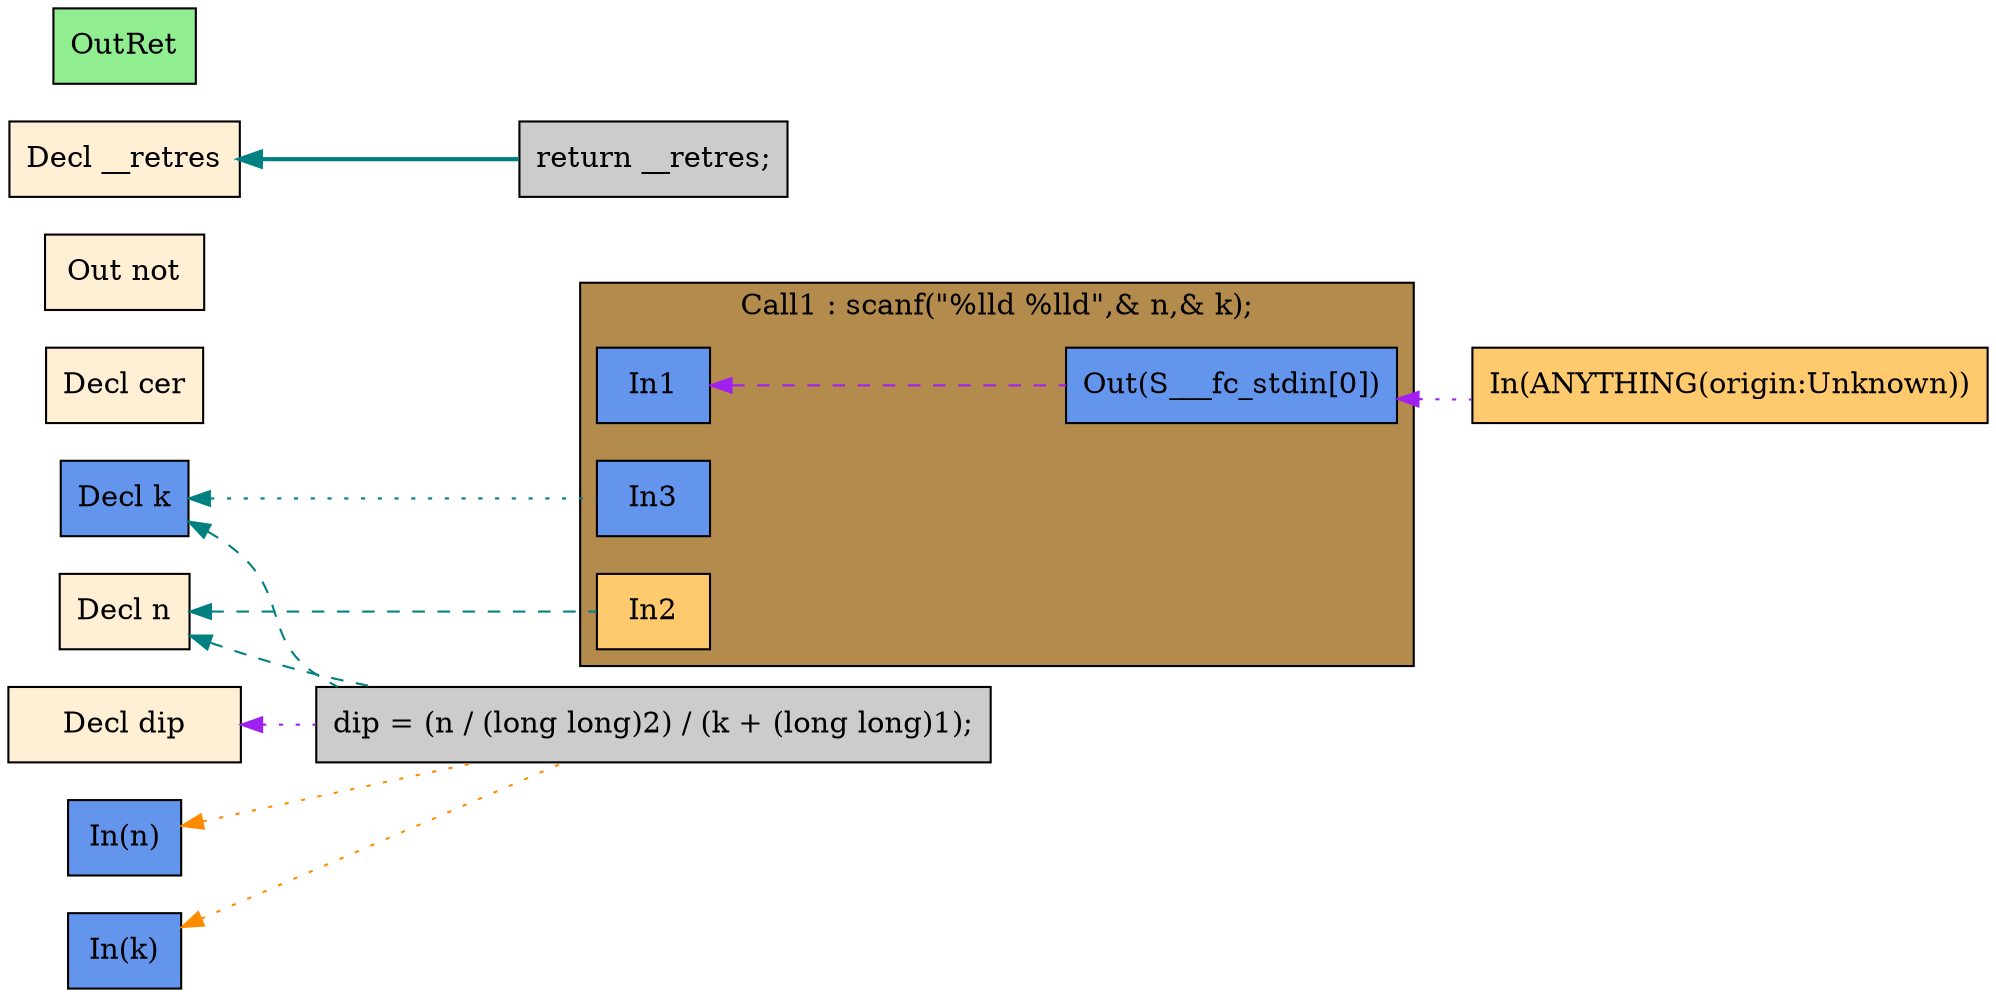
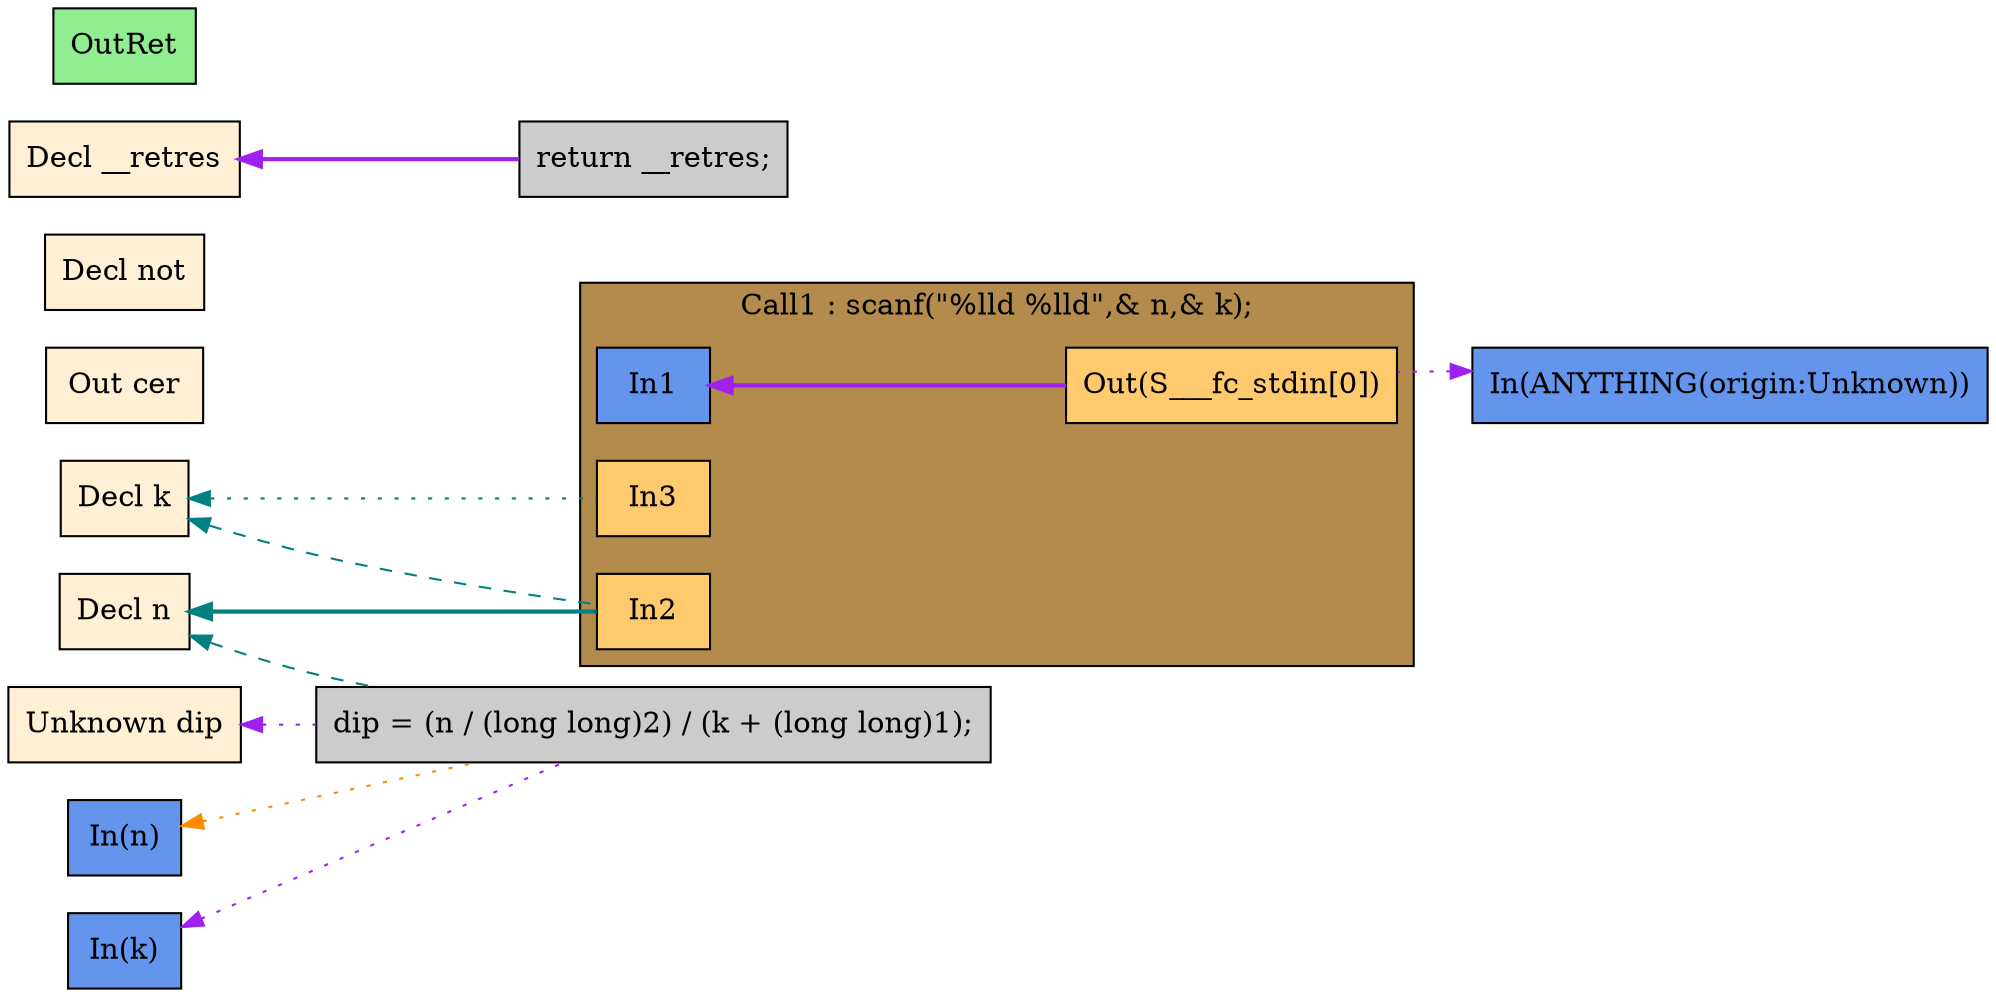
edge "return __retres;" -> "Decl __retres": color teal -> purple
node "Out not": label "Out not" -> "Decl not"
node "Decl cer": label "Decl cer" -> "Out cer"
edge "Out(S___fc_stdin[0])" -> "In1": style dashed -> bold
node "Out(S___fc_stdin[0])": fillcolor #6495ed -> #ffca6e
node "In(ANYTHING(origin:Unknown))": fillcolor #ffca6e -> #6495ed
edge "In(ANYTHING(origin:Unknown))" -> "Out(S___fc_stdin[0])": reversed
node "Decl k": fillcolor #6495ed -> #ffefd5
node "In3": fillcolor #6495ed -> #ffca6e
edge "dip = (n / (long long)2) / (k + (long long)1);" -> "Decl k": now "In2" -> "Decl k"
edge "In2" -> "Decl n": style dashed -> bold
node "Decl dip": label "Decl dip" -> "Unknown dip"
edge "dip = (n / (long long)2) / (k + (long long)1);" -> "In(k)": color darkorange -> purple
